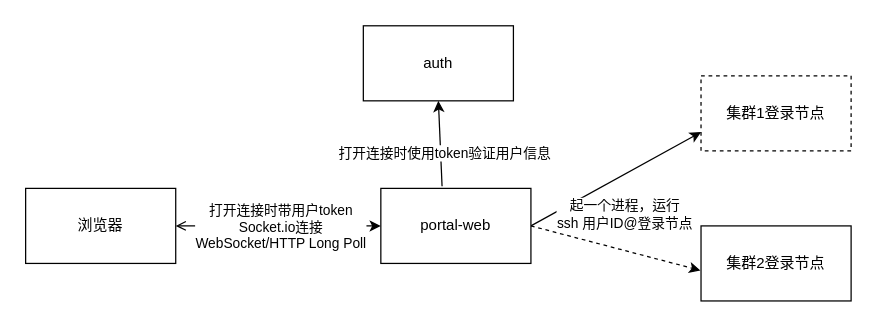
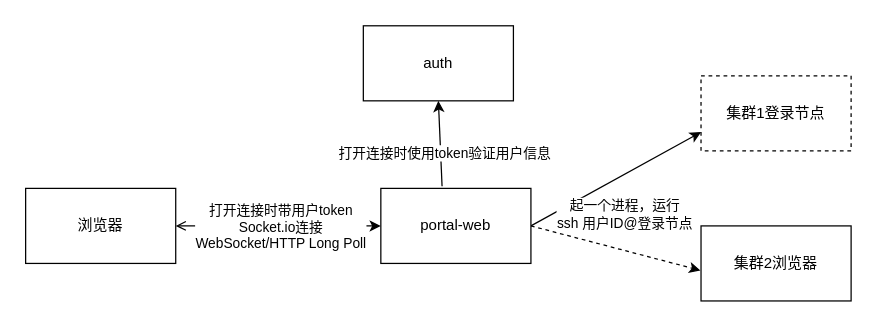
node "集群2登录节点": label "集群2登录节点" -> "集群2浏览器"
